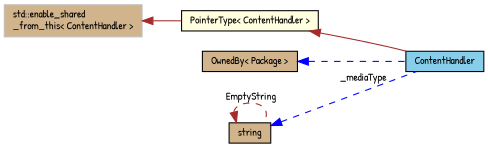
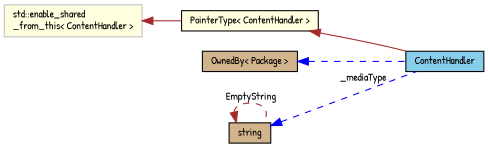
node "std::enable_shared _from_this< ContentHandler >": fillcolor tan -> lightyellow
